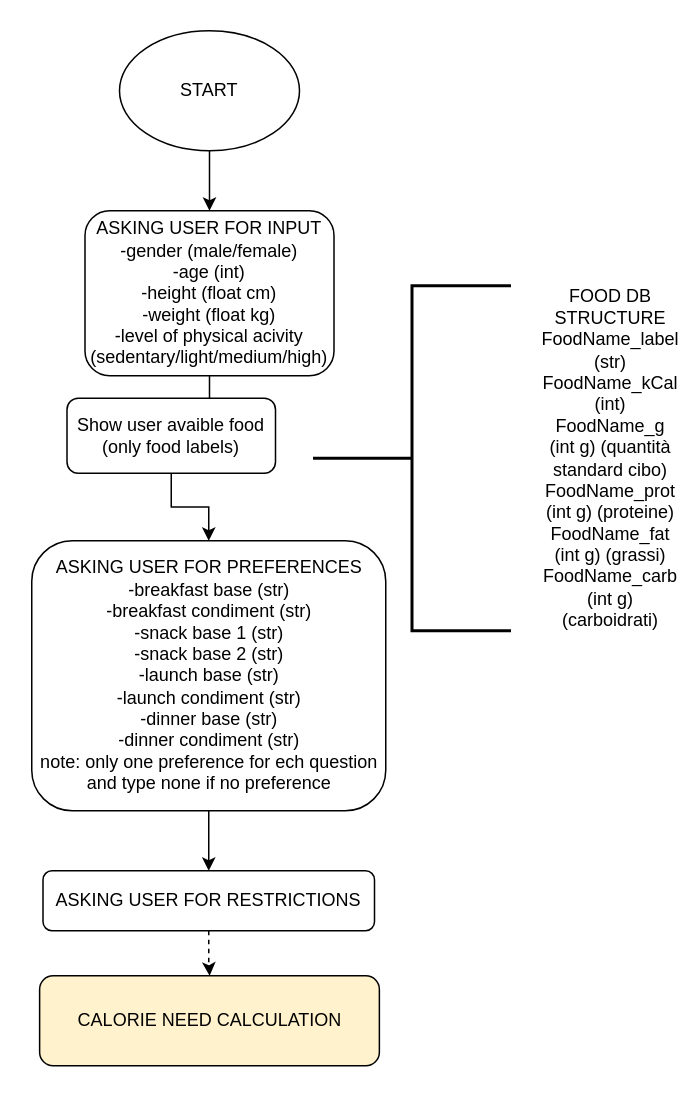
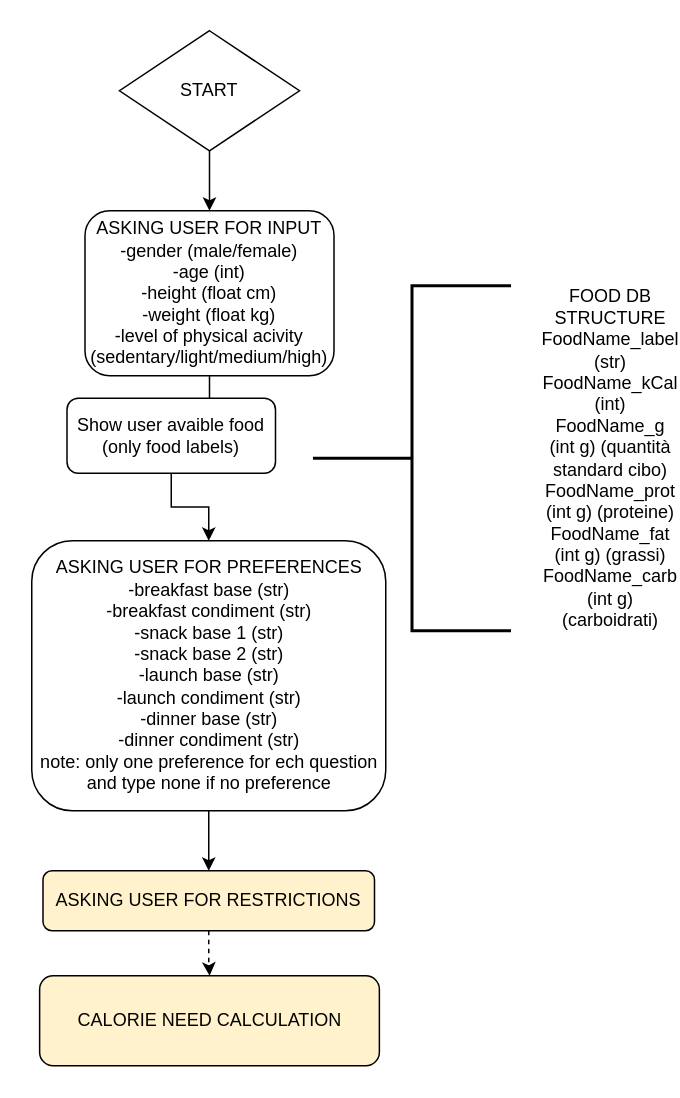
node "START": shape ellipse -> diamond
node "ASKING USER FOR RESTRICTIONS": fillcolor #ffffff -> #fff2cc
